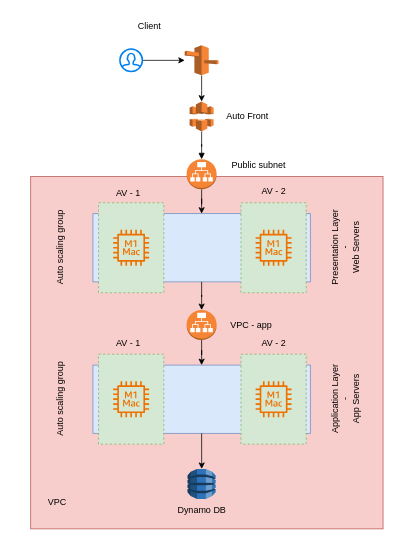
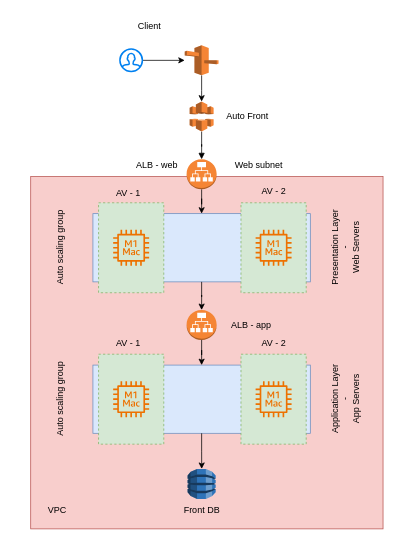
node "ALB - web": added
node "Public subnet": label "Public subnet" -> "Web subnet"
node "VPC - app": label "VPC - app" -> "ALB - app"
node "VPC": moved (57, 503) -> (57, 510)
node "Dynamo DB": label "Dynamo DB" -> "Front DB"
